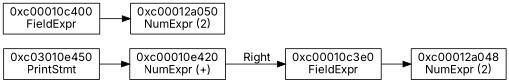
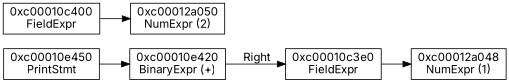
node "0xc03010e450 PrintStmt": label "0xc03010e450 PrintStmt" -> "0xc00010e450 PrintStmt"
node "0xc00010e420 NumExpr (+)": label "0xc00010e420 NumExpr (+)" -> "0xc00010e420 BinaryExpr (+)"
node "0xc00012a048 NumExpr (2)": label "0xc00012a048 NumExpr (2)" -> "0xc00012a048 NumExpr (1)"
